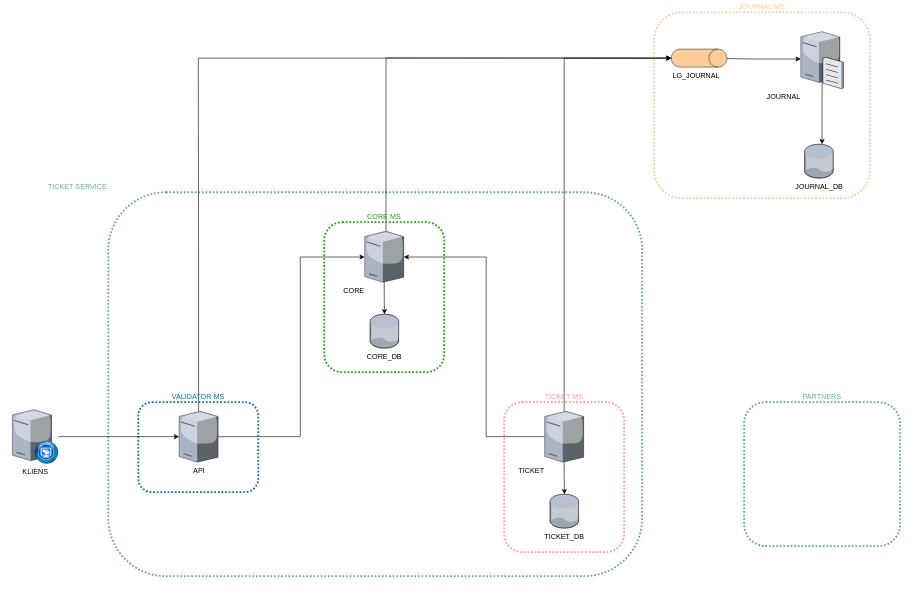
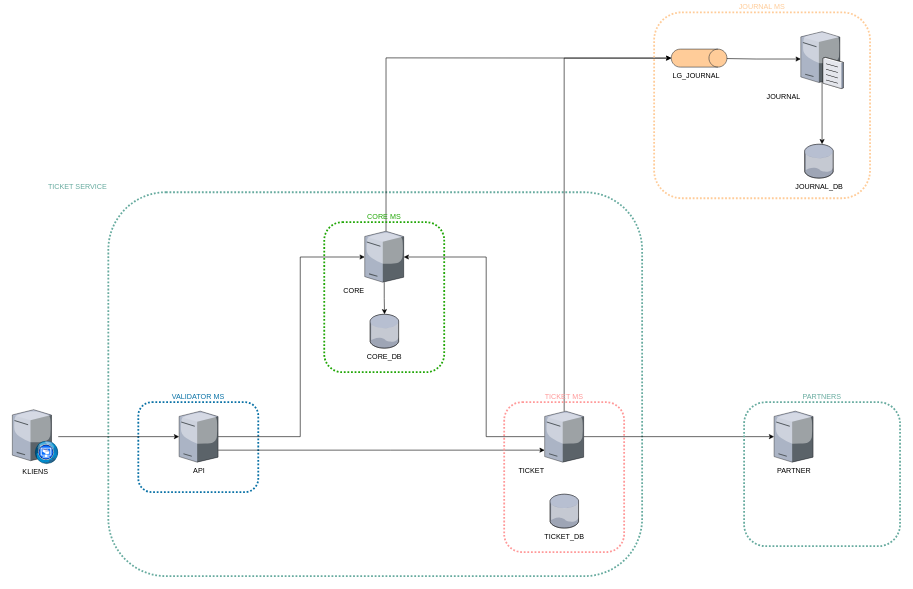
edge "API" -> "LG_JOURNAL": removed
edge "TICKET" -> "PARTNER": added
node "PARTNER": added
edge "API" -> "TICKET": added
edge "TICKET" -> "TICKET_DB": removed
